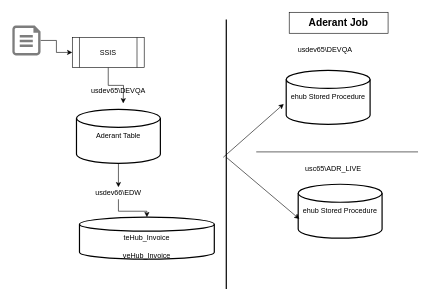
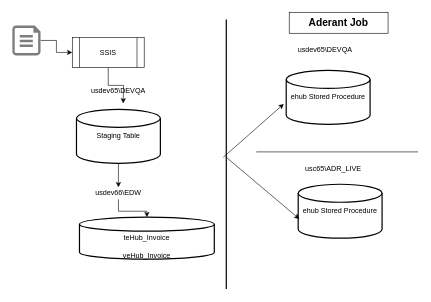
node "Aderant Table": label "Aderant Table" -> "Staging Table"
